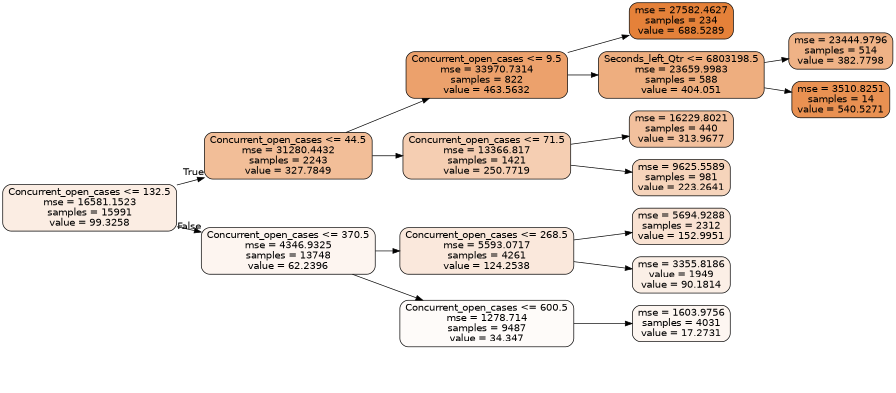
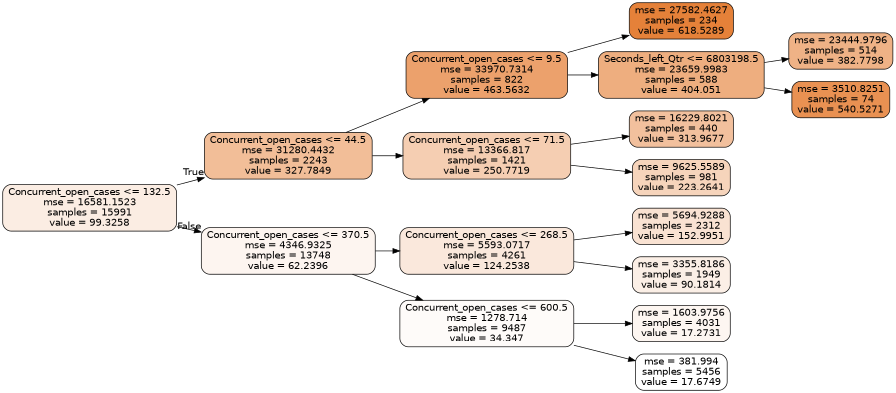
node "mse = 27582.4627 samples = 234 value = 688.5289": label "mse = 27582.4627 samples = 234 value = 688.5289" -> "mse = 27582.4627 samples = 234 value = 618.5289"
node "mse = 3510.8251 samples = 14 value = 540.5271": label "mse = 3510.8251 samples = 14 value = 540.5271" -> "mse = 3510.8251 samples = 74 value = 540.5271"
node "mse = 3355.8186 value = 1949 value = 90.1814": label "mse = 3355.8186 value = 1949 value = 90.1814" -> "mse = 3355.8186 samples = 1949 value = 90.1814"
node "mse = 381.994 samples = 5456 value = 17.6749": added
